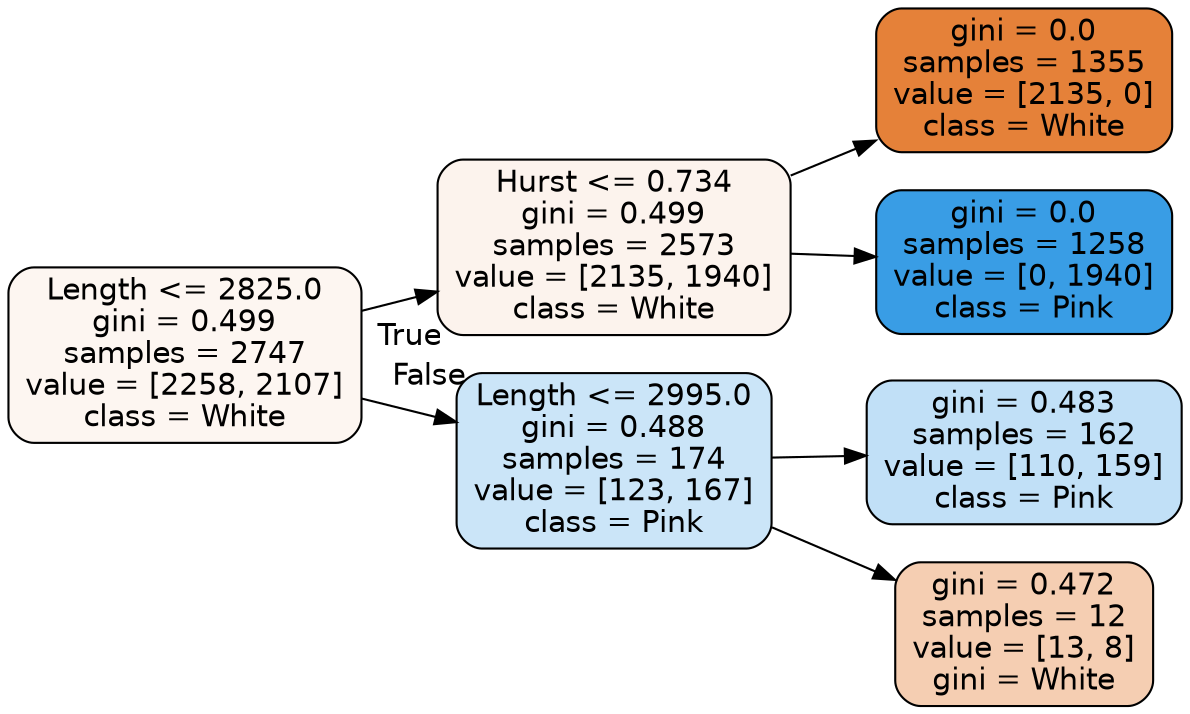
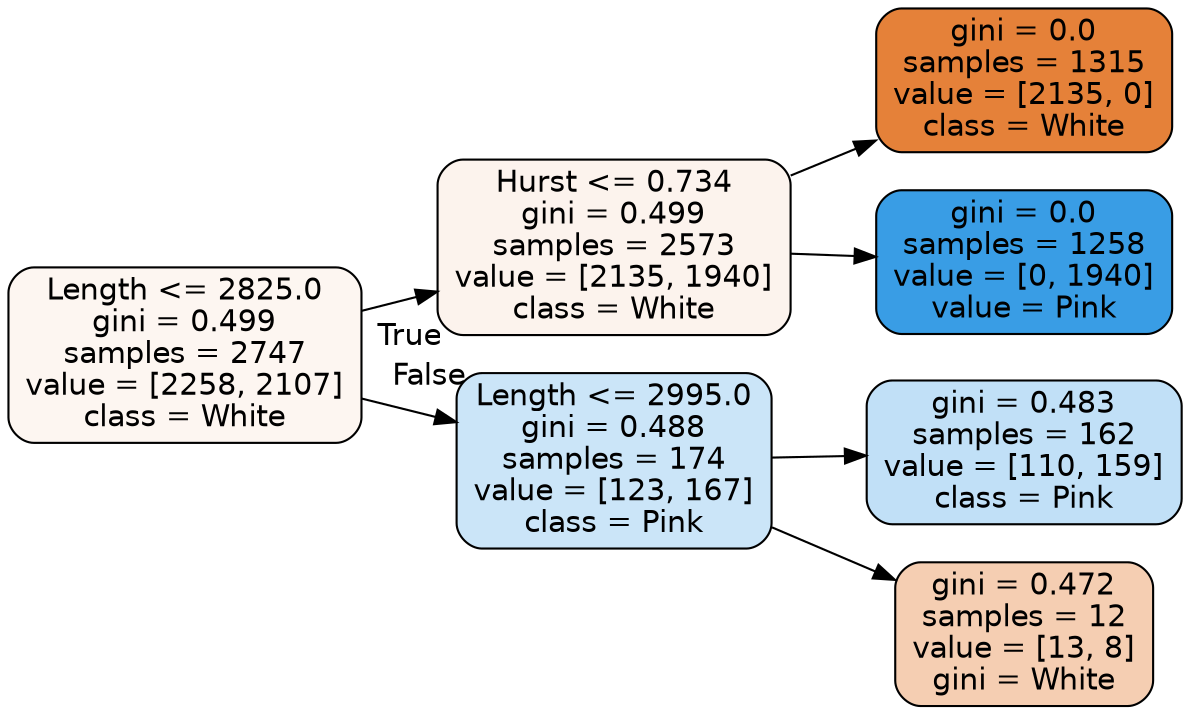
node "gini = 0.0 samples = 1355 value = [2135, 0] class = White": label "gini = 0.0 samples = 1355 value = [2135, 0] class = White" -> "gini = 0.0 samples = 1315 value = [2135, 0] class = White"
node "gini = 0.0 samples = 1258 value = [0, 1940] class = Pink": label "gini = 0.0 samples = 1258 value = [0, 1940] class = Pink" -> "gini = 0.0 samples = 1258 value = [0, 1940] value = Pink"
